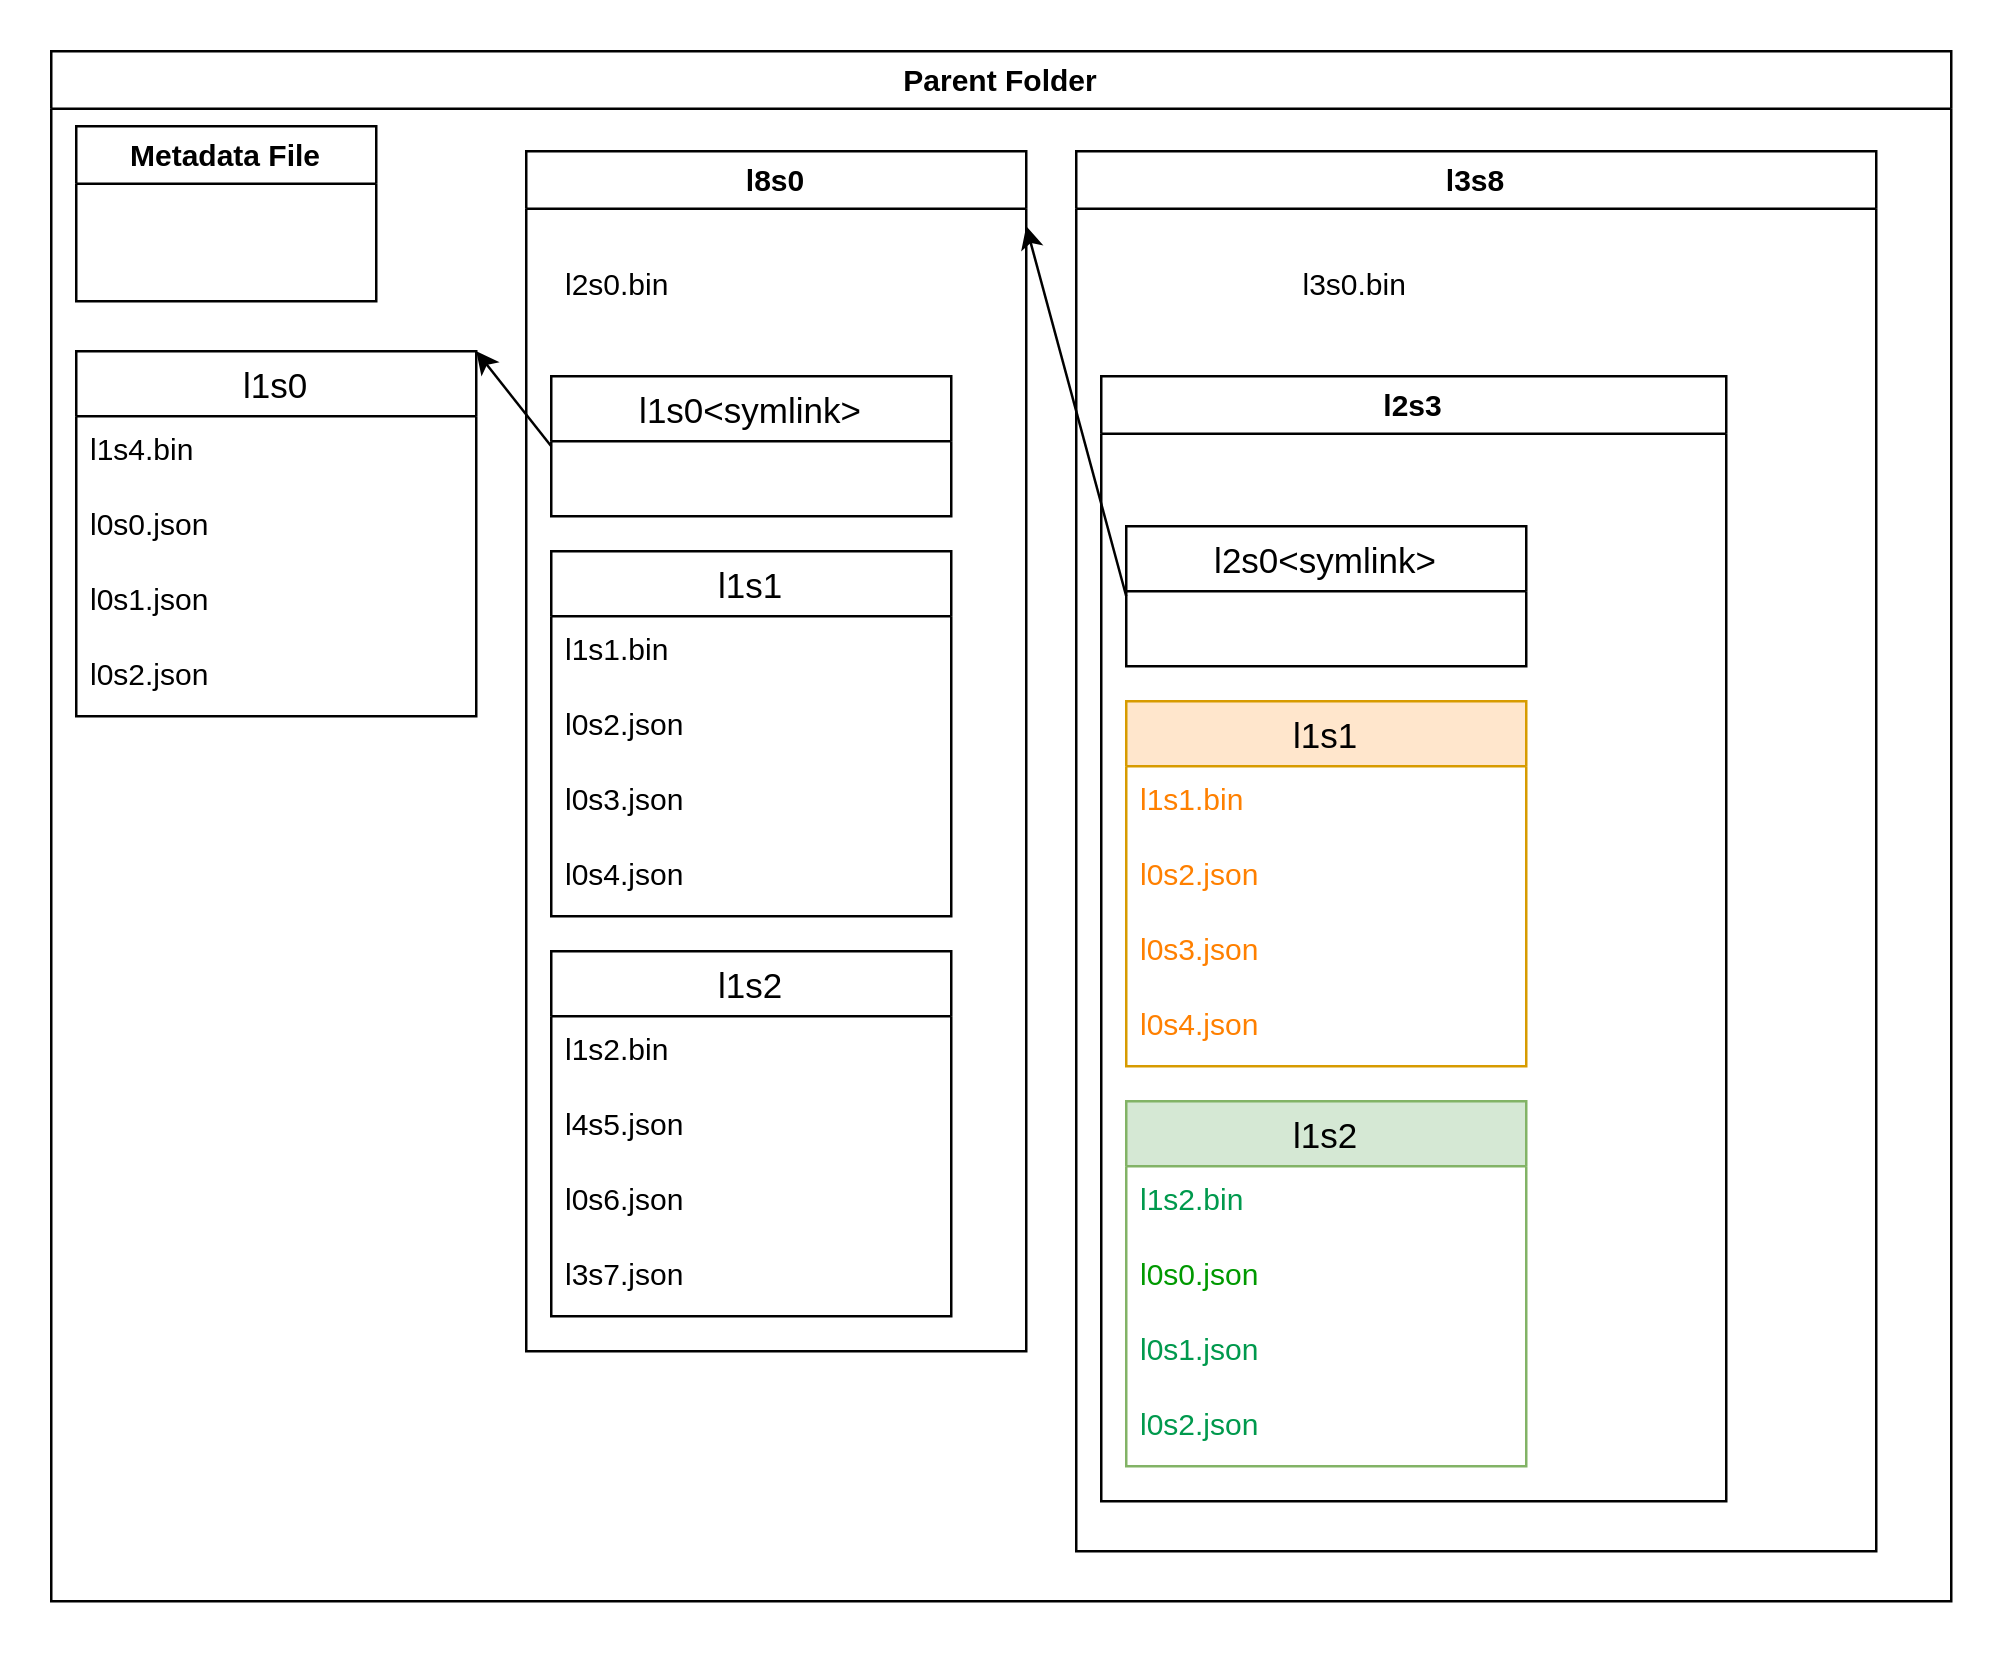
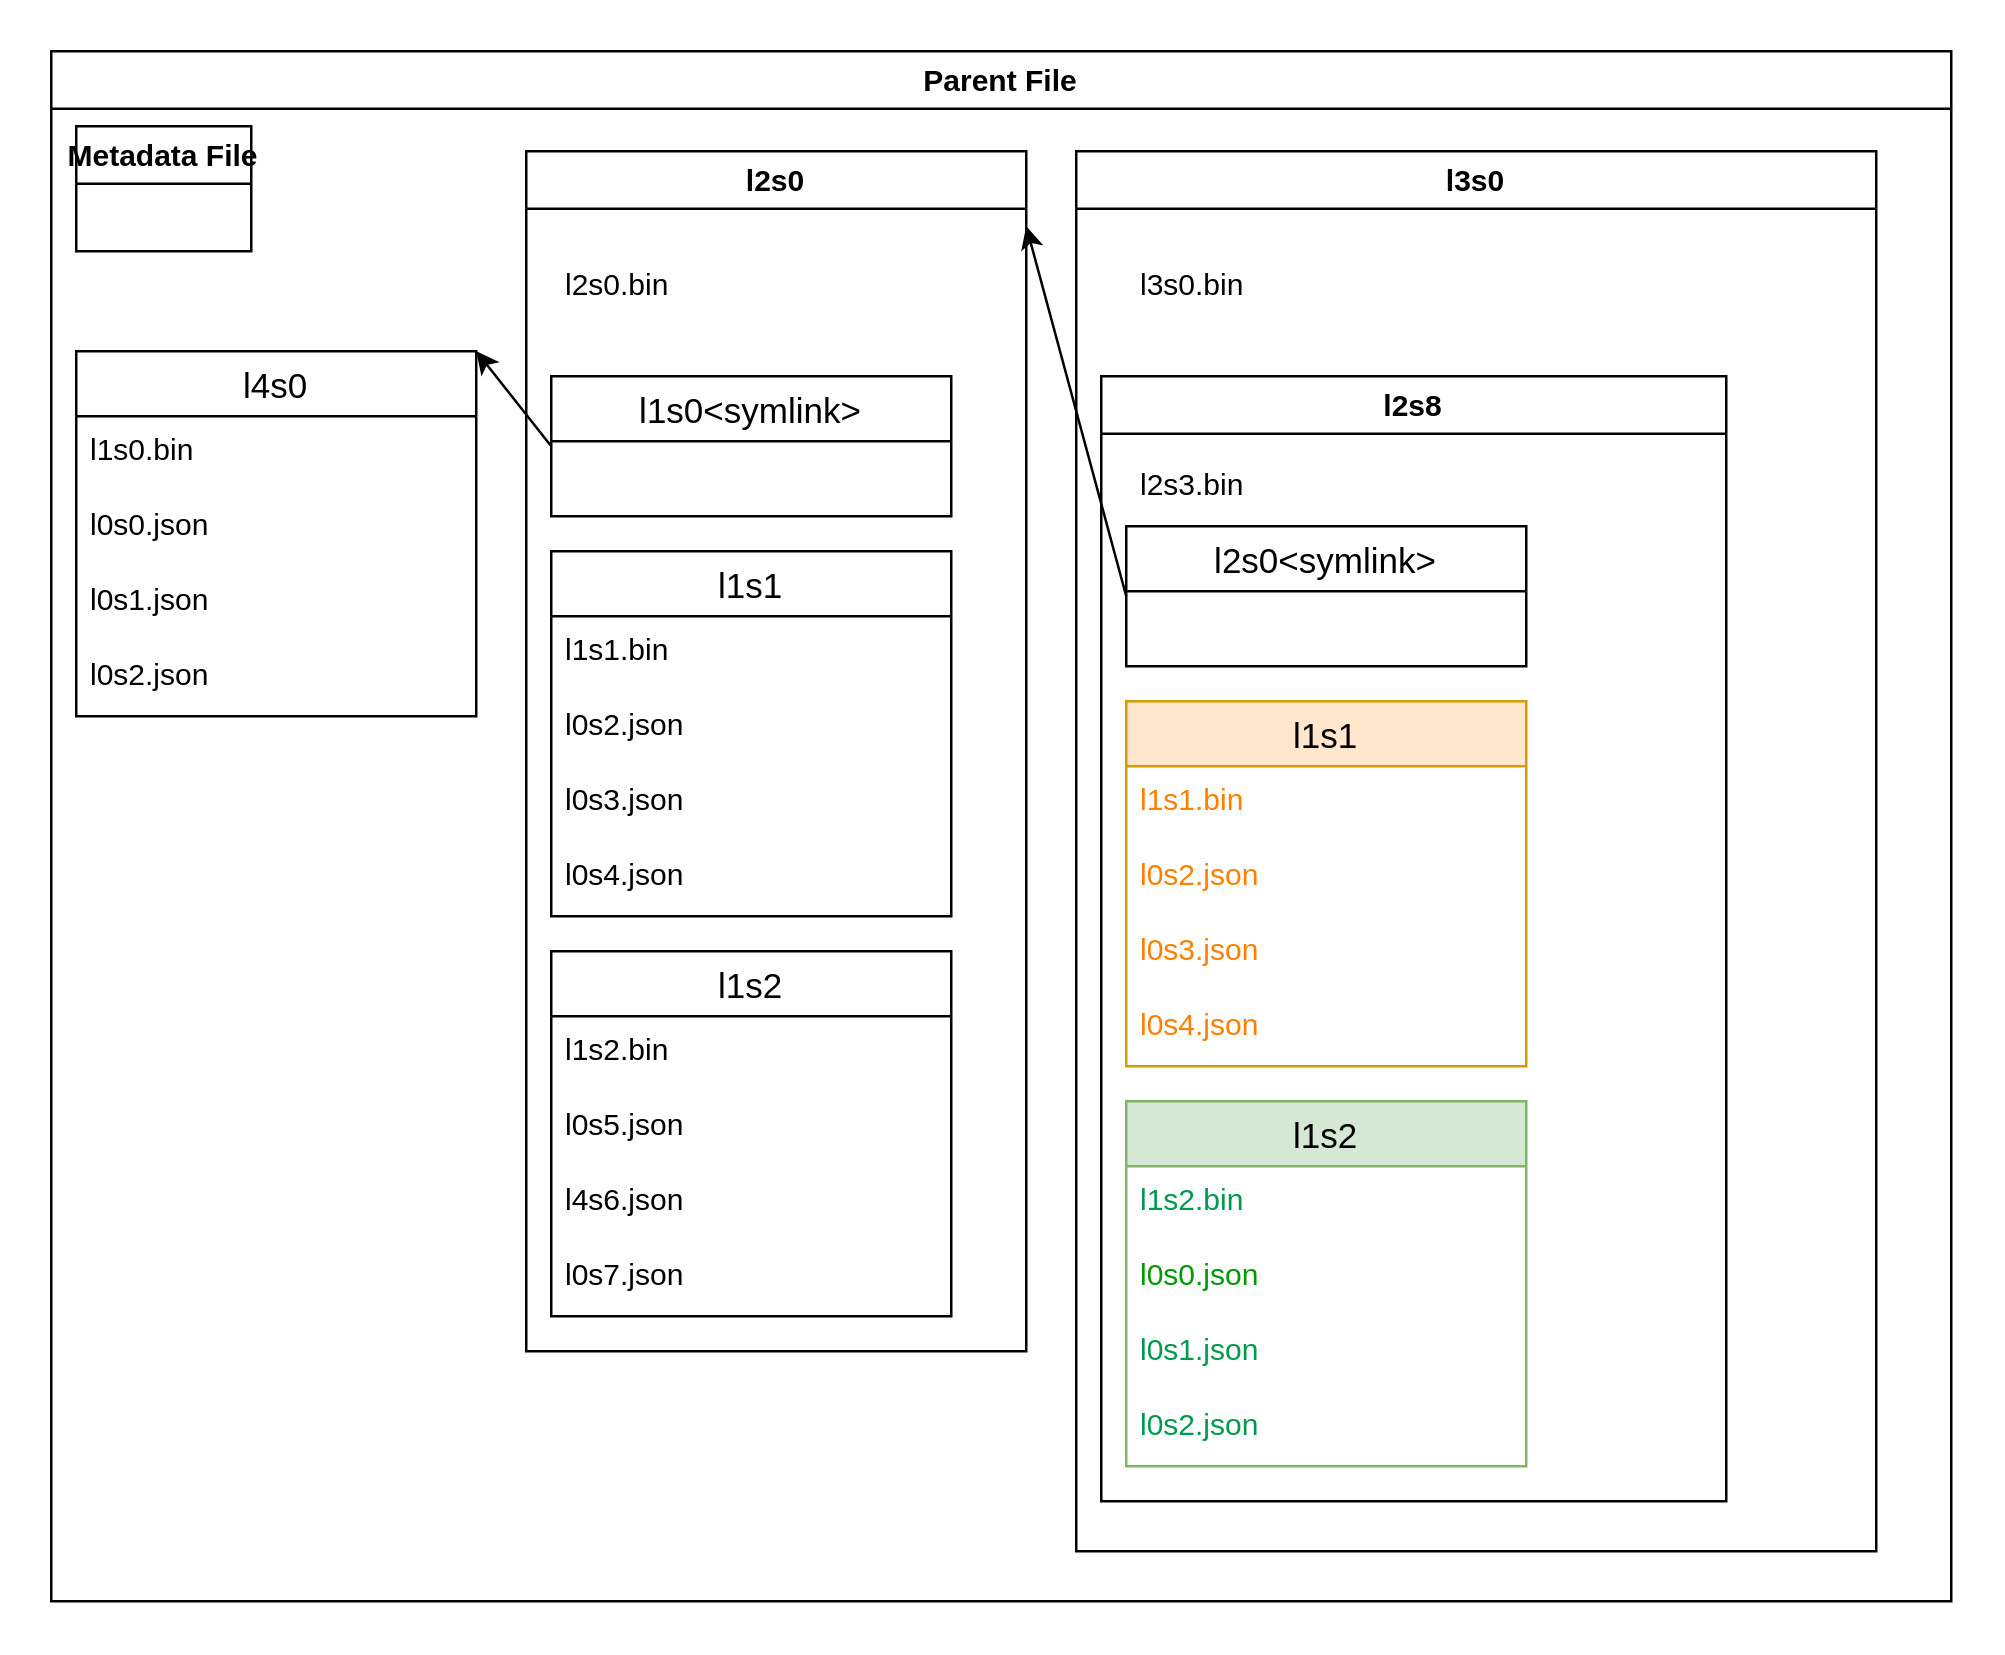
node "Parent Folder": label "Parent Folder" -> "Parent File"
node "l8s0": label "l8s0" -> "l2s0"
node "l3s8": label "l3s8" -> "l3s0"
node "Metadata File": size 300x175 -> 175x125
node "l3s0.bin": moved (1489, 289) -> (1326, 289)
node "l1s0": label "l1s0" -> "l4s0"
node "l2s3": label "l2s3" -> "l2s8"
node "l1s4.bin": label "l1s4.bin" -> "l1s0.bin"
node "l2s3.bin": added
node "l4s5.json": label "l4s5.json" -> "l0s5.json"
node "l0s6.json": label "l0s6.json" -> "l4s6.json"
node "l3s7.json": label "l3s7.json" -> "l0s7.json"
